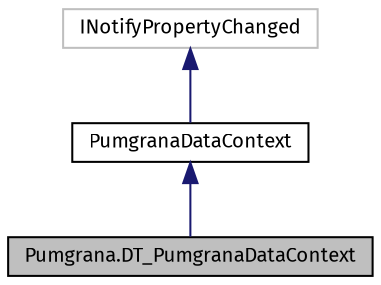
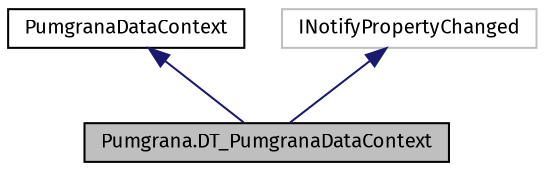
edge "PumgranaDataContext" -> "INotifyPropertyChanged": now "Pumgrana.DT_PumgranaDataContext" -> "INotifyPropertyChanged"
